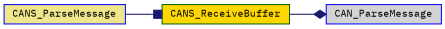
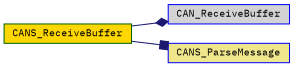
edge "CANS_ParseMessage" -> "CANS_ReceiveBuffer": reversed
node "CAN_ParseMessage": label "CAN_ParseMessage" -> "CAN_ReceiveBuffer"
